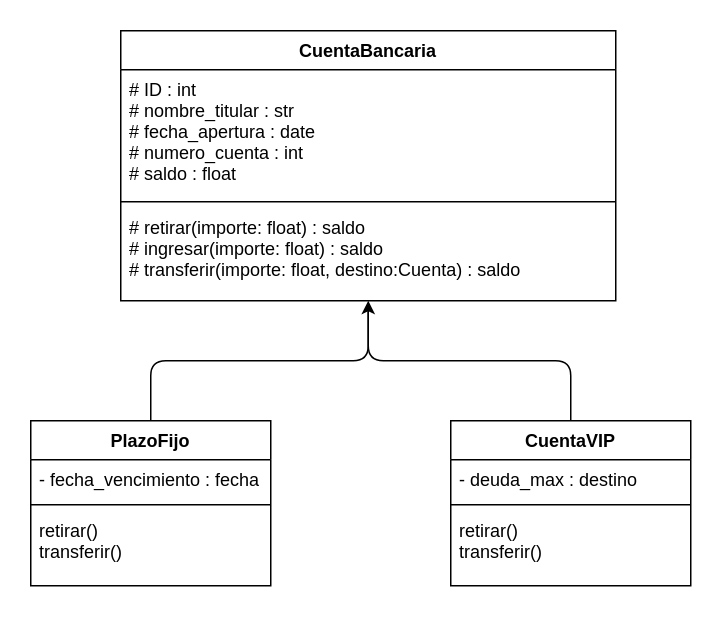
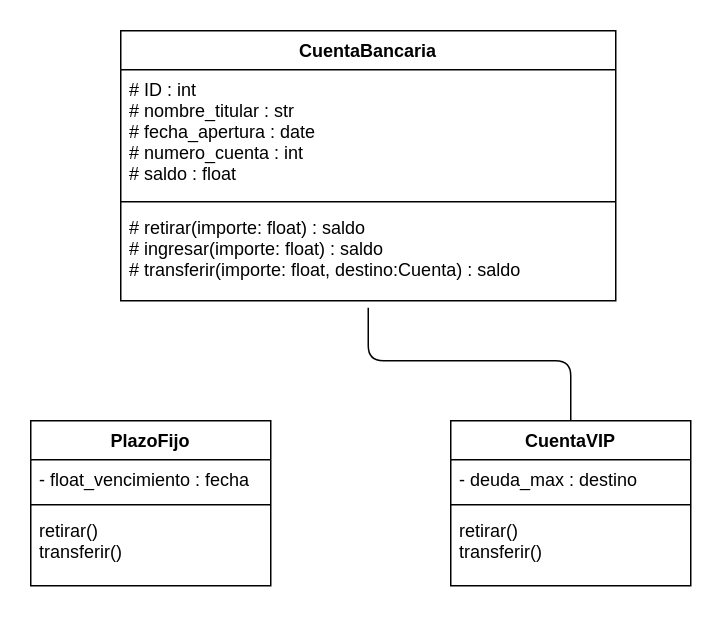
edge "PlazoFijo" -> "CuentaBancaria": removed
node "- fecha_vencimiento : fecha": label "- fecha_vencimiento : fecha" -> "- float_vencimiento : fecha"
